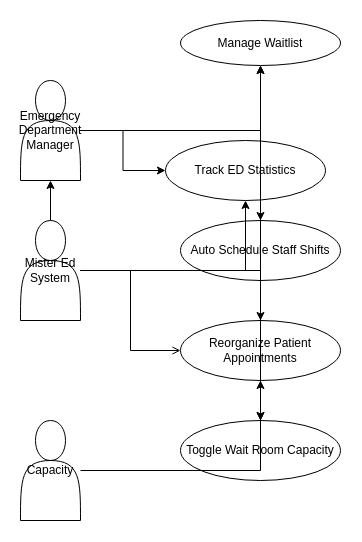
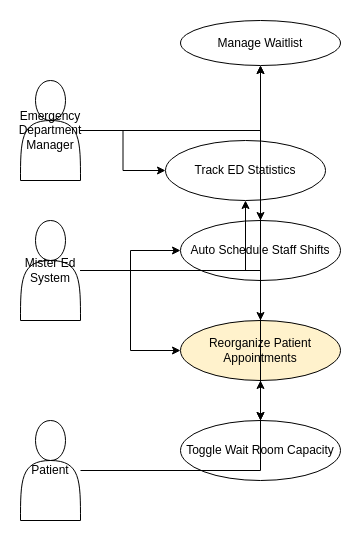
edge "Mister Ed System" -> "Emergency Department Manager": now "Mister Ed System" -> "Auto Schedule Staff Shifts"
edge "Mister Ed System" -> "Reorganize Patient Appointments": arrowhead open -> classic
node "Reorganize Patient Appointments": fillcolor #ffffff -> #fff2cc
node "Capacity": label "Capacity" -> "Patient"
